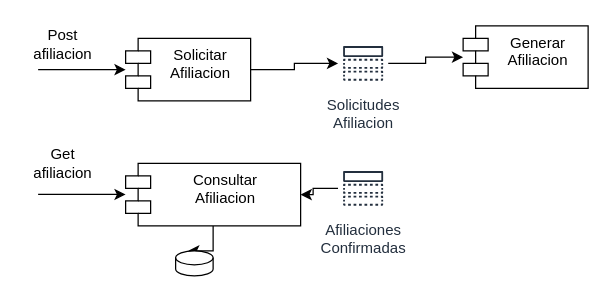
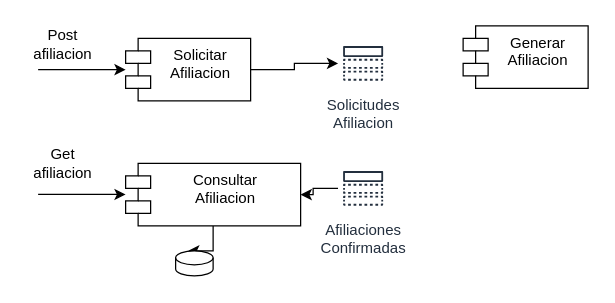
edge "Solicitudes Afiliacion" -> "Generar Afiliacion": removed
